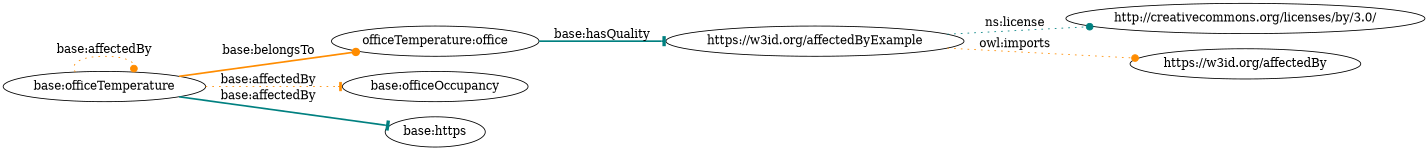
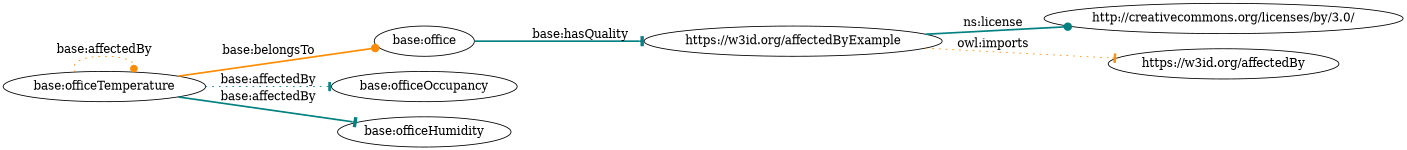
edge "https://w3id.org/affectedByExample" -> "http://creativecommons.org/licenses/by/3.0/": style dotted -> bold
node "officeTemperature:office": label "officeTemperature:office" -> "base:office"
edge "https://w3id.org/affectedByExample" -> "https://w3id.org/affectedBy": arrowhead dot -> tee
edge "base:officeTemperature" -> "base:officeOccupancy": color darkorange -> teal
node "base:https": label "base:https" -> "base:officeHumidity"
